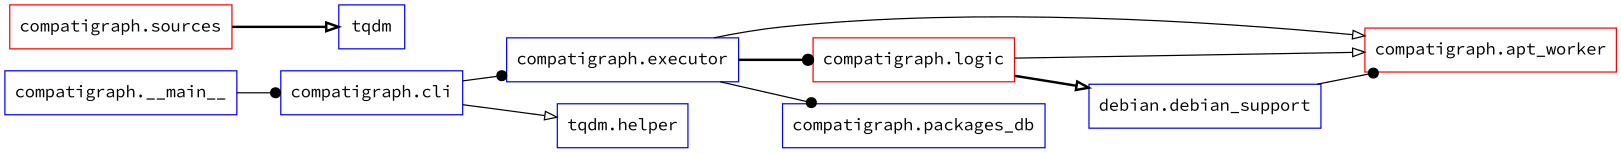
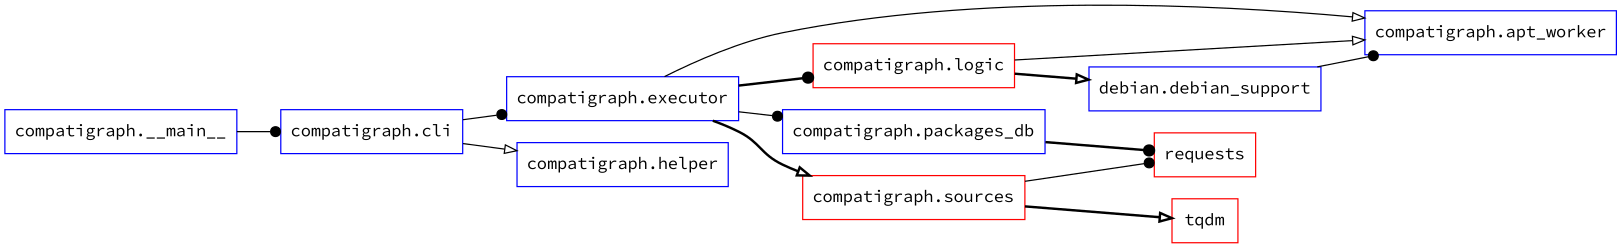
node "tqdm": color blue -> red
node "compatigraph.apt_worker": color red -> blue
node "tqdm.helper": label "tqdm.helper" -> "compatigraph.helper"
edge "compatigraph.executor" -> "compatigraph.sources": added
node "requests": added
